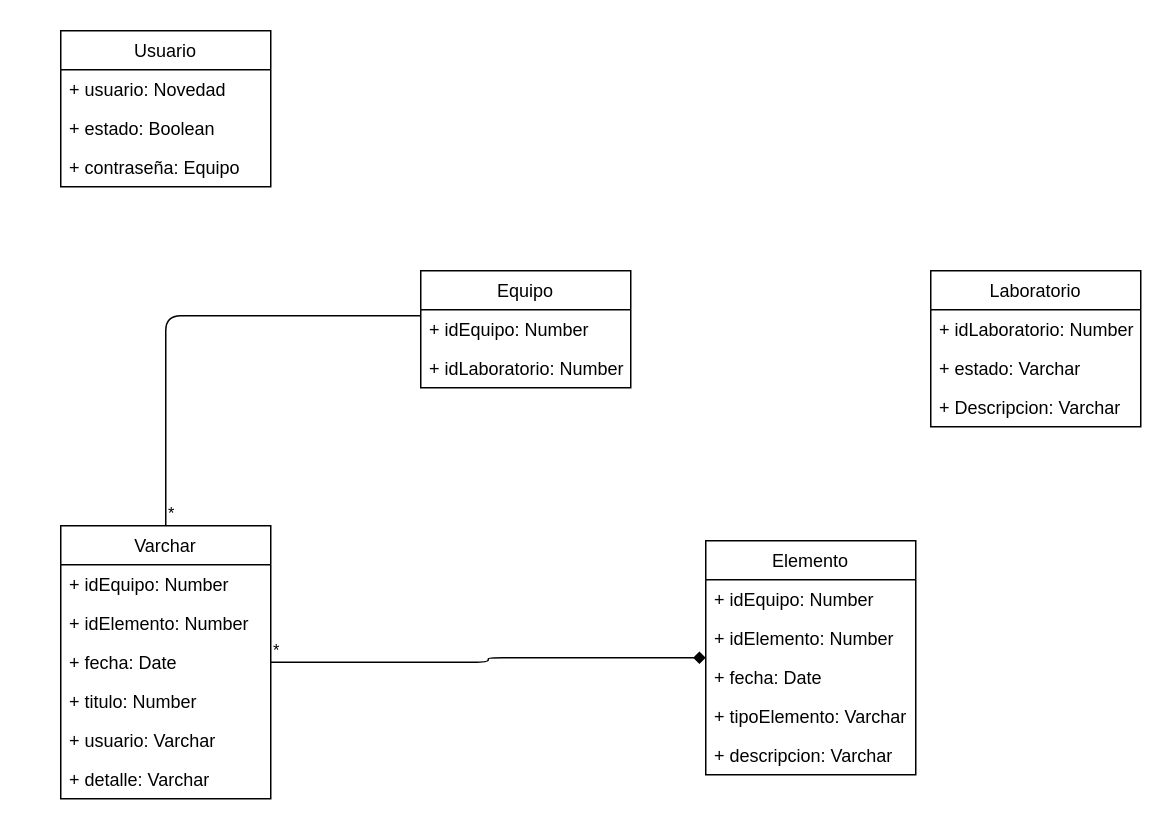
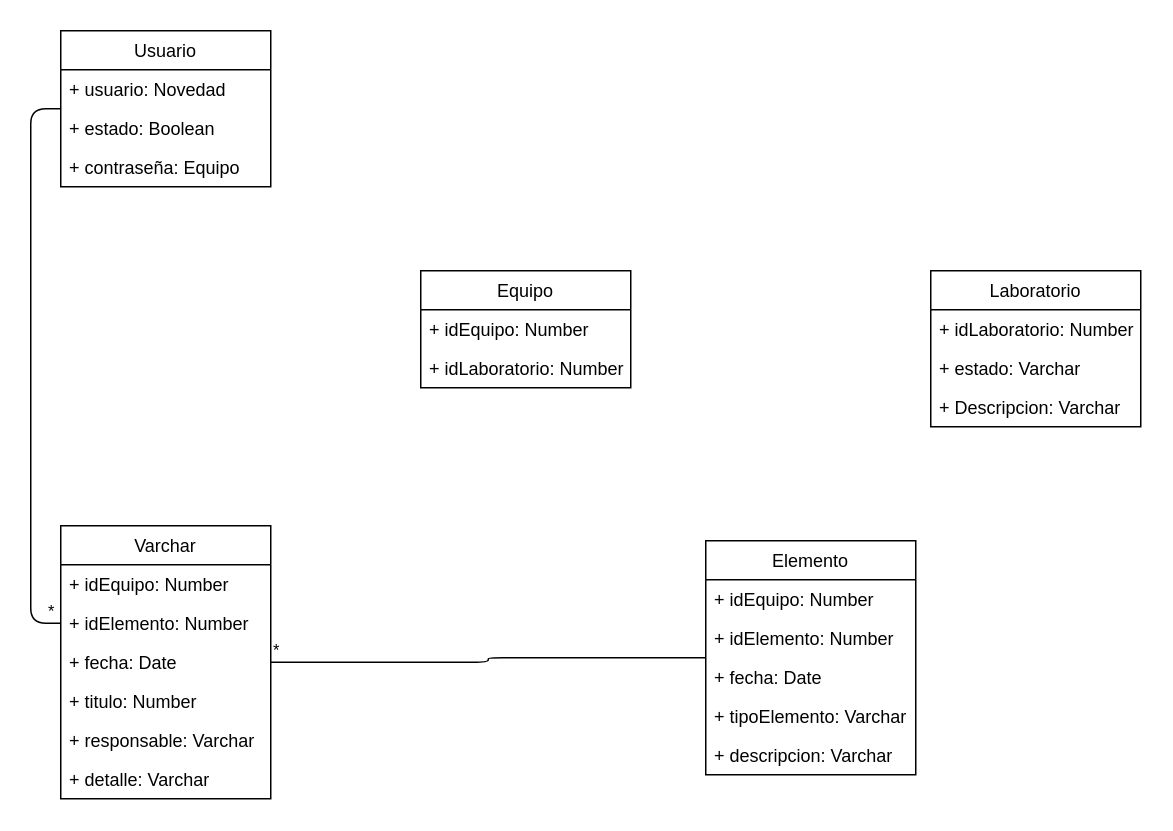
edge "Equipo" -- "Varchar": removed, label "*"
edge "Usuario" -- "Varchar": added, label "*"
edge "Varchar" -> "Elemento": arrowhead diamond -> none
node "+ usuario: Varchar": label "+ usuario: Varchar" -> "+ responsable: Varchar"
